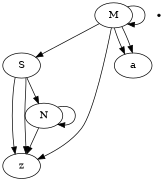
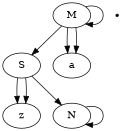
edge "M" -> "z": removed
edge "N" -> "z": removed
